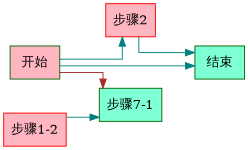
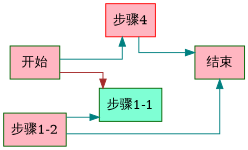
node "步骤2": label "步骤2" -> "步骤4"
node "结束": fillcolor aquamarine -> lightpink
edge "开始" -> "结束": now "步骤1-2" -> "结束"
node "步骤7-1": label "步骤7-1" -> "步骤1-1"
node "步骤1-2": color red -> darkgreen
